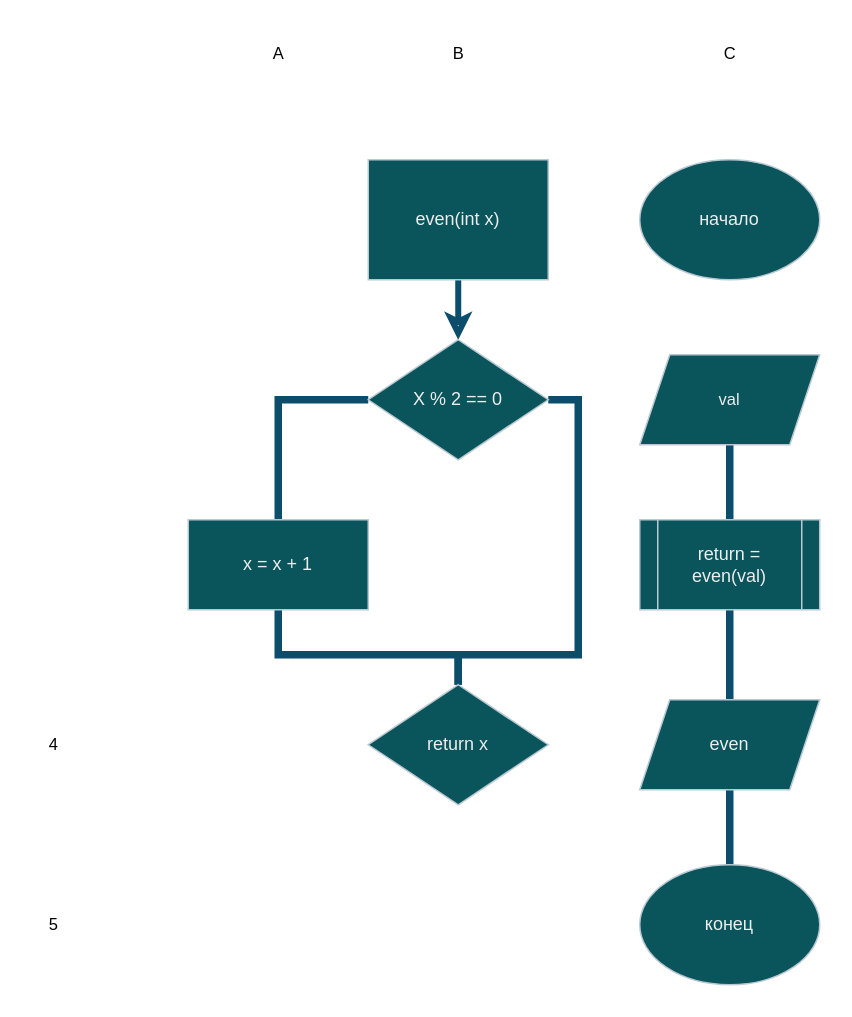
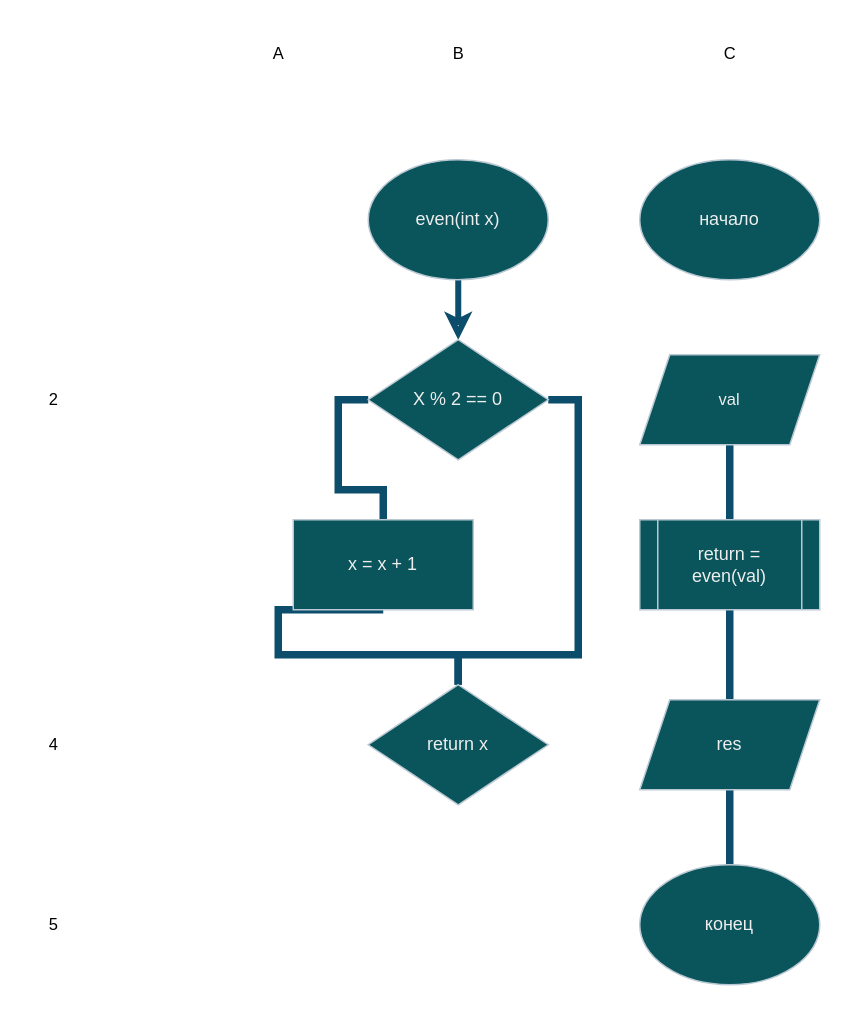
node "even(int x)": shape rectangle -> ellipse
node "2": added
node "x = x + 1": moved (278, 565) -> (383, 565)
node "even": label "even" -> "res"
